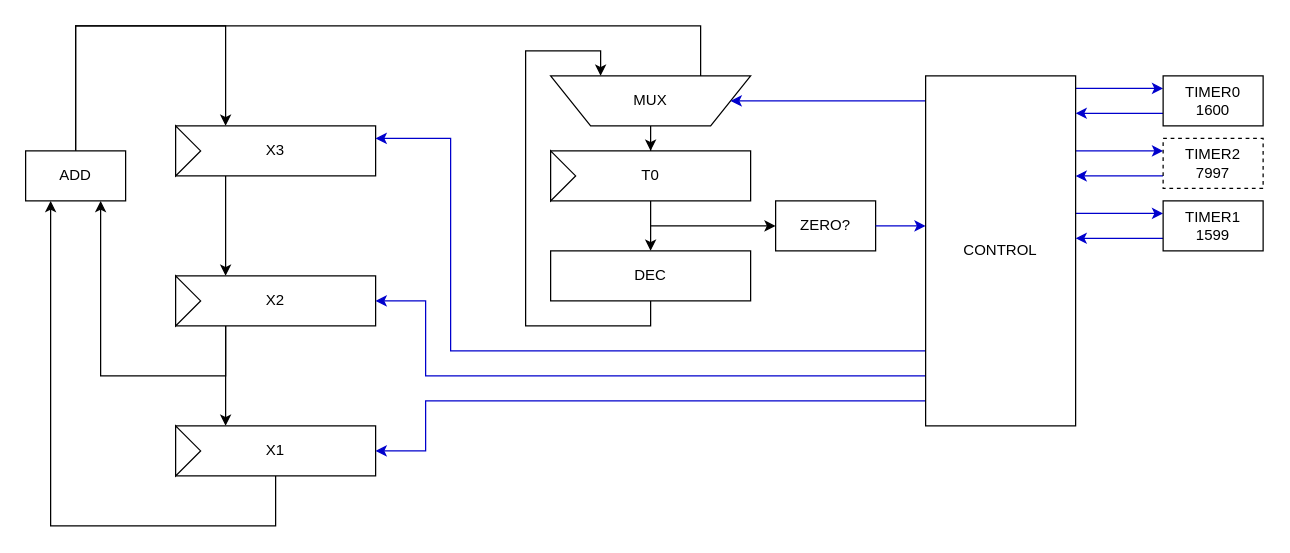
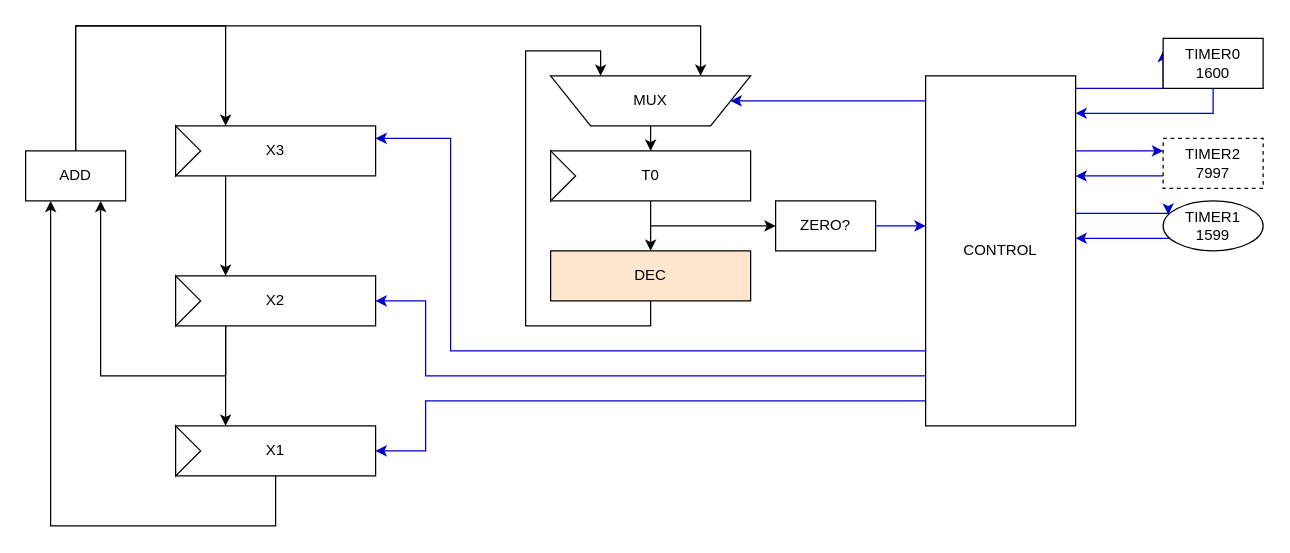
edge "MUX" -- "ADD": arrowhead none -> classic
node "TIMER0 1600": moved (1213, 101) -> (1213, 63)
node "TIMER1 1599": shape rectangle -> ellipse
node "DEC": fillcolor #ffffff -> #ffe6cc
